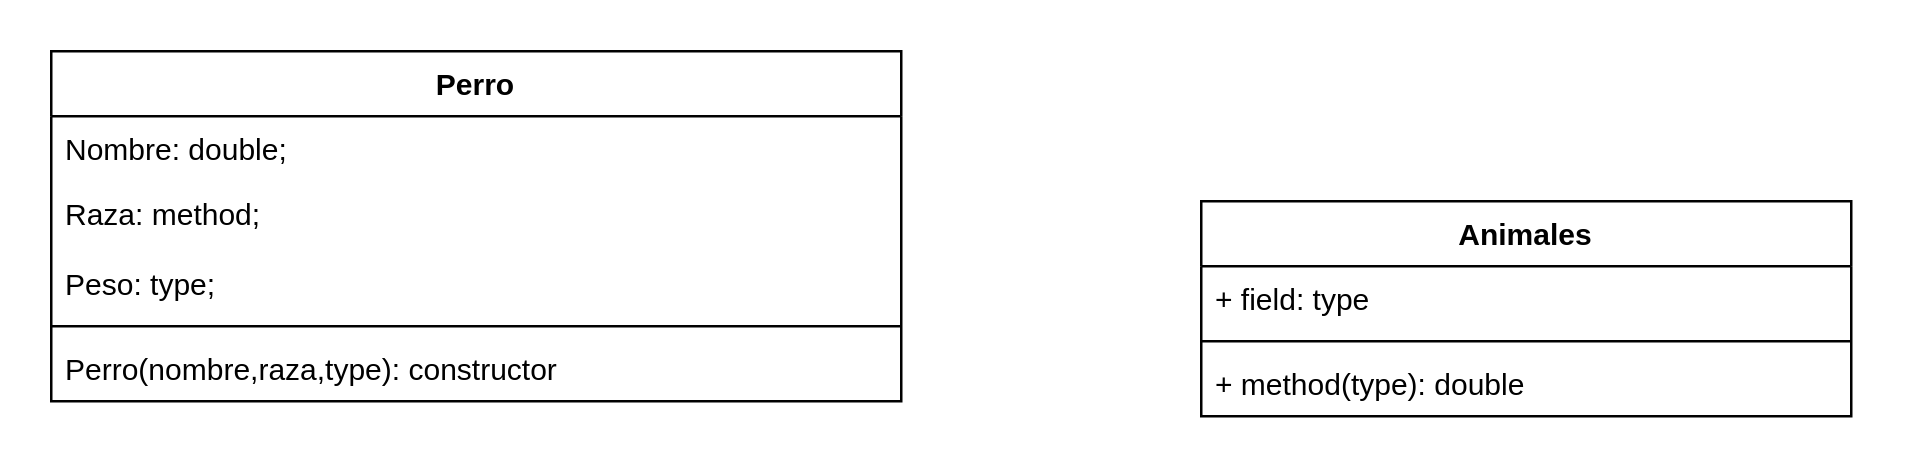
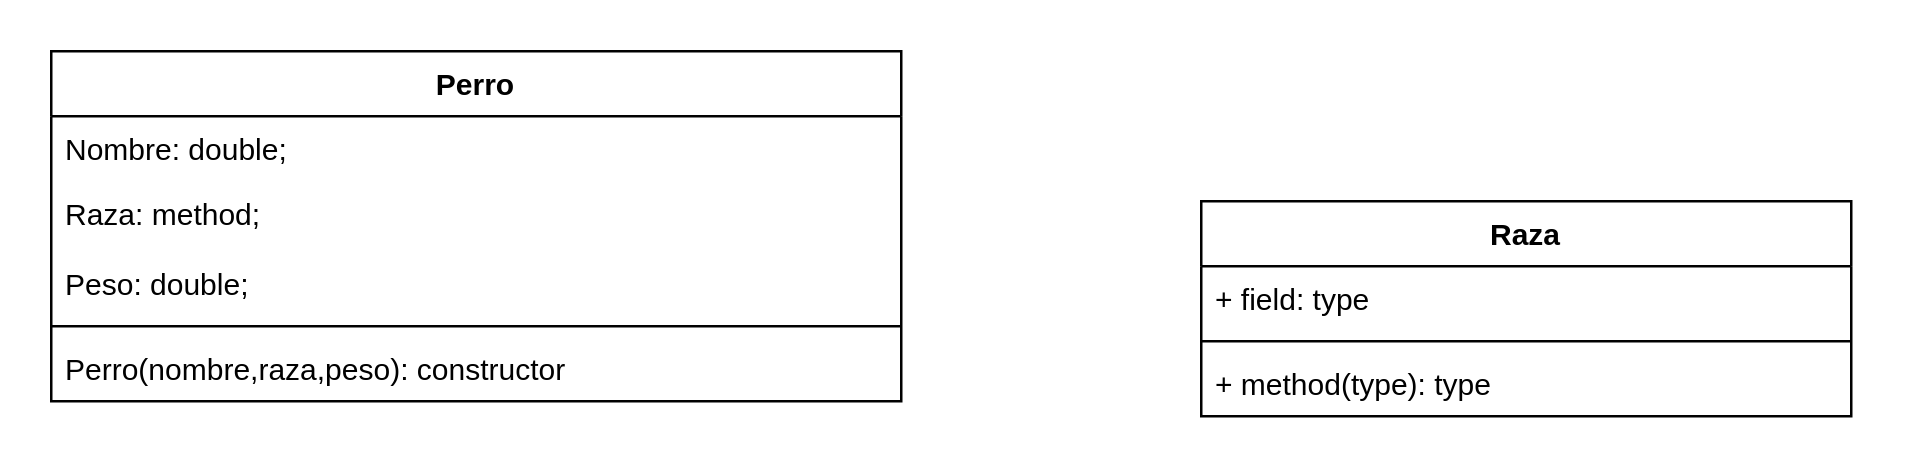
node "Animales": label "Animales" -> "Raza"
node "Peso: type;": label "Peso: type;" -> "Peso: double;"
node "Perro(nombre,raza,type): constructor": label "Perro(nombre,raza,type): constructor" -> "Perro(nombre,raza,peso): constructor"
node "+ method(type): double": label "+ method(type): double" -> "+ method(type): type"
